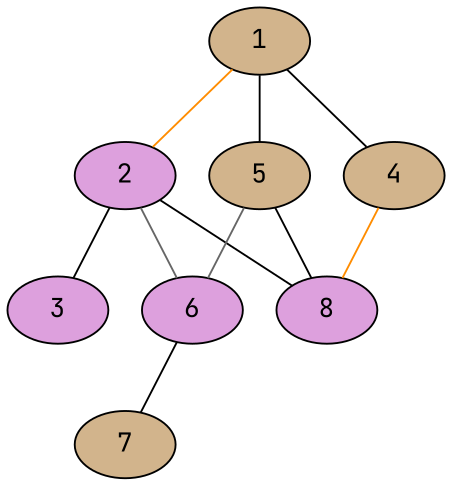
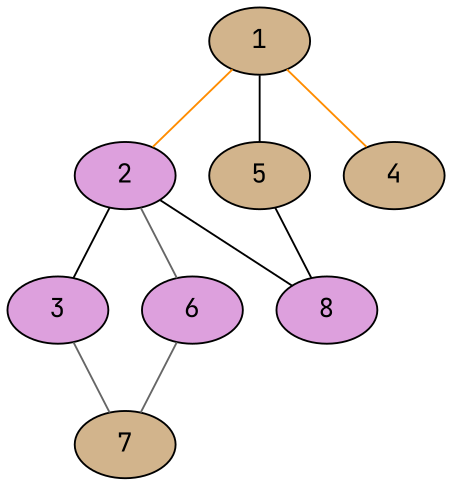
edge "1" -- "4": color black -> darkorange
edge "5" -- "6": removed
edge "4" -- "8": removed
edge "3" -- "7": added
edge "6" -- "7": color black -> gray40
